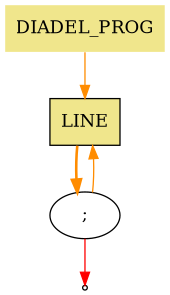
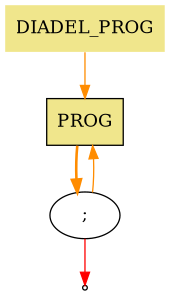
node "LINE": label "LINE" -> "PROG"
